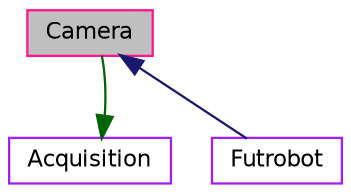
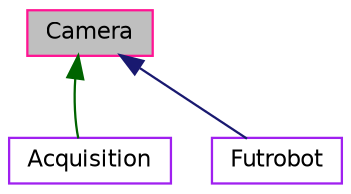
edge "Camera" -> "Acquisition": reversed
